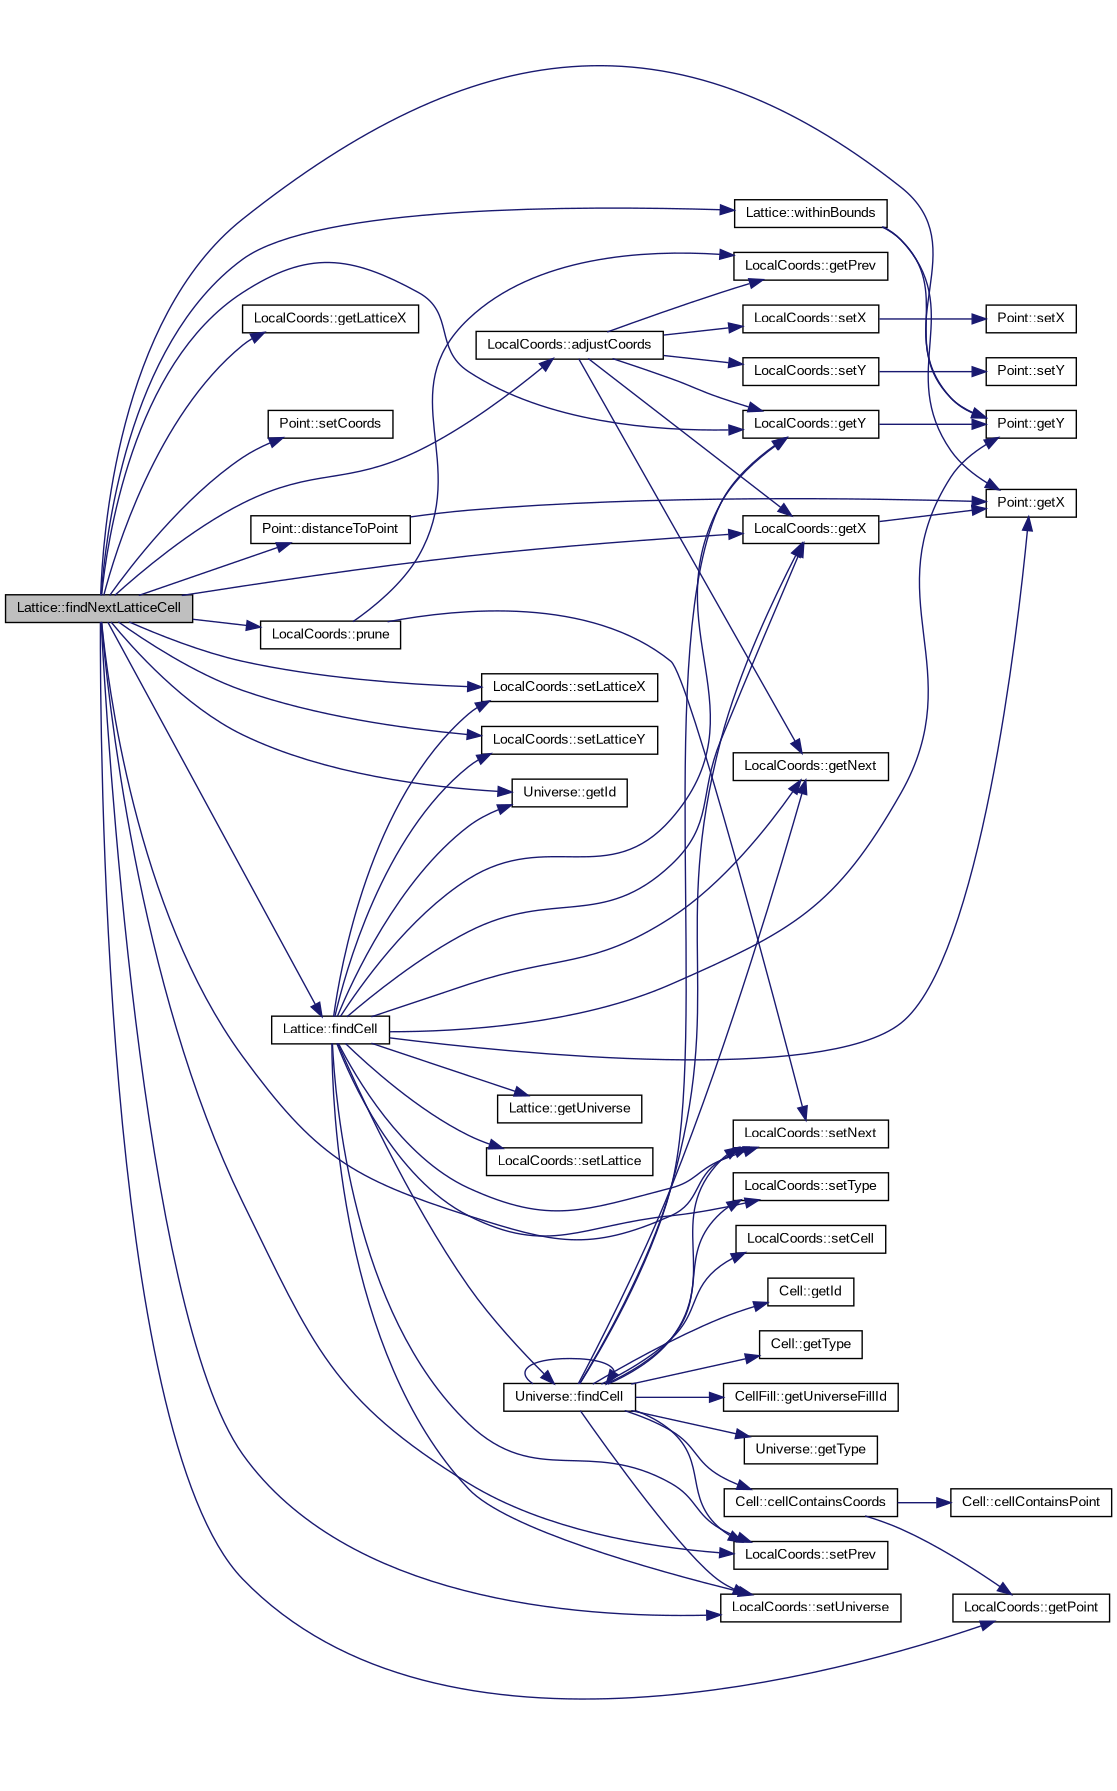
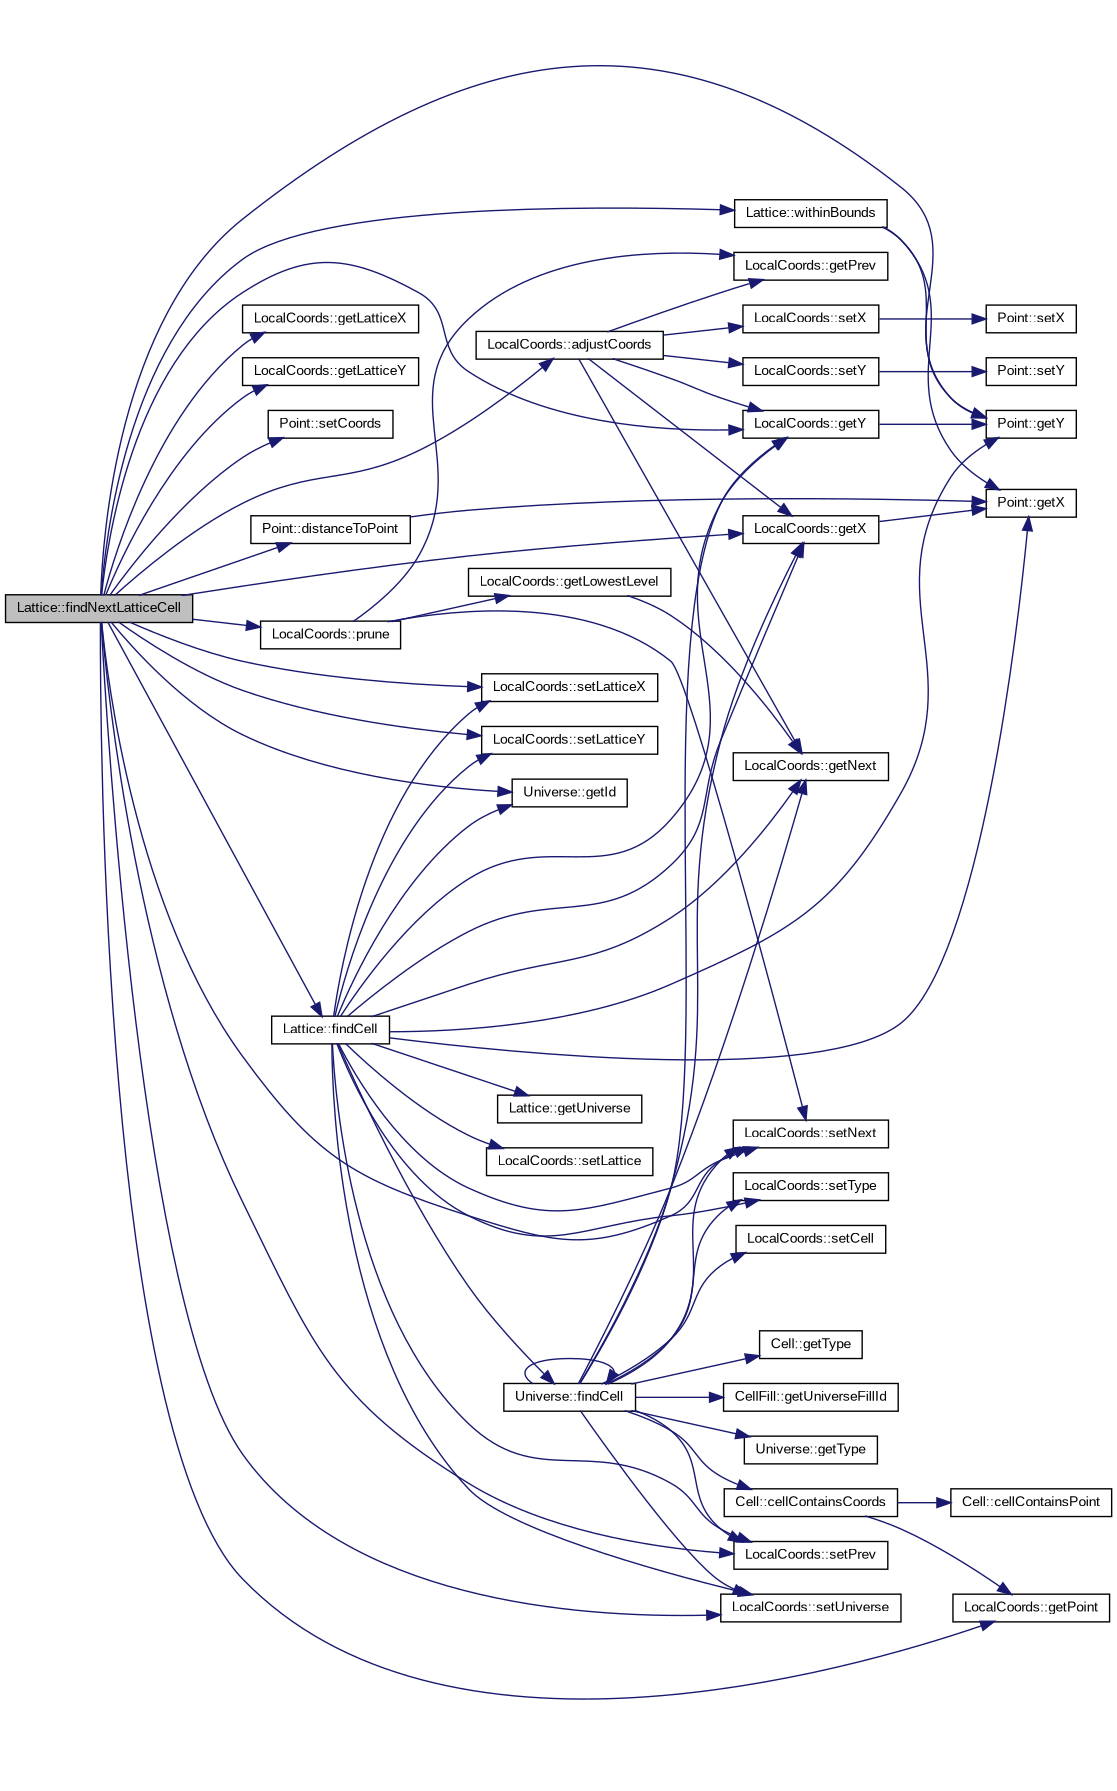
node "LocalCoords::getLatticeY": added
node "LocalCoords::getLowestLevel": added
node "Cell::getId": removed
